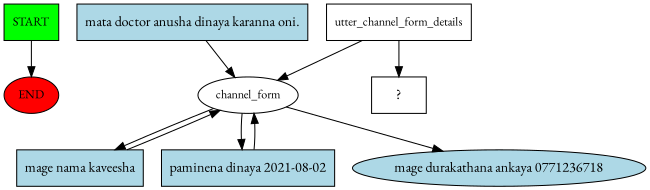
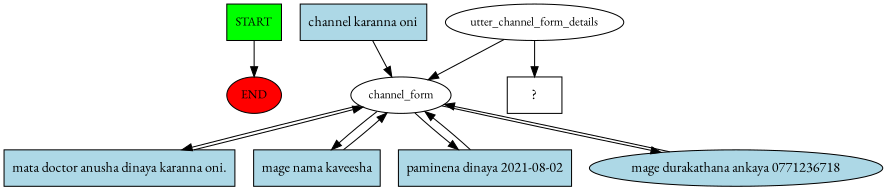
node "channel karanna oni": added
node "utter_channel_form_details": shape box -> ellipse
edge "channel_form" -> "mata doctor anusha dinaya karanna oni.": added
edge "mage durakathana ankaya 0771236718" -> "channel_form": added
